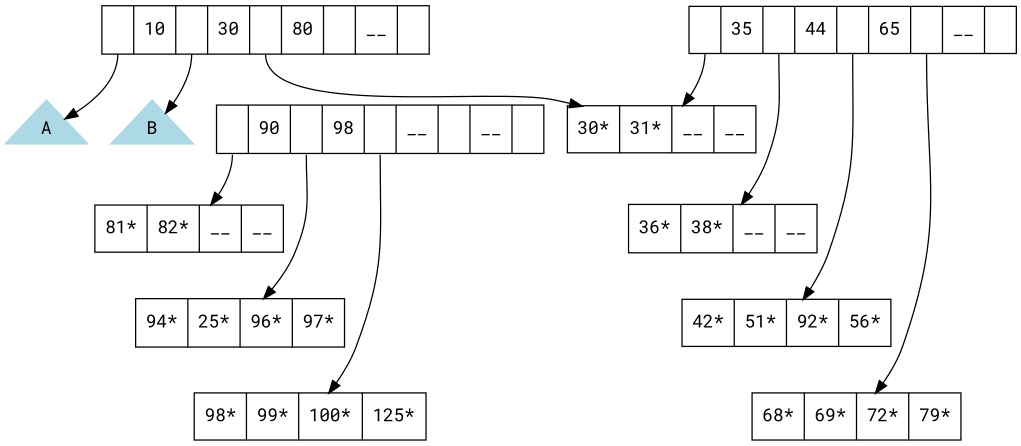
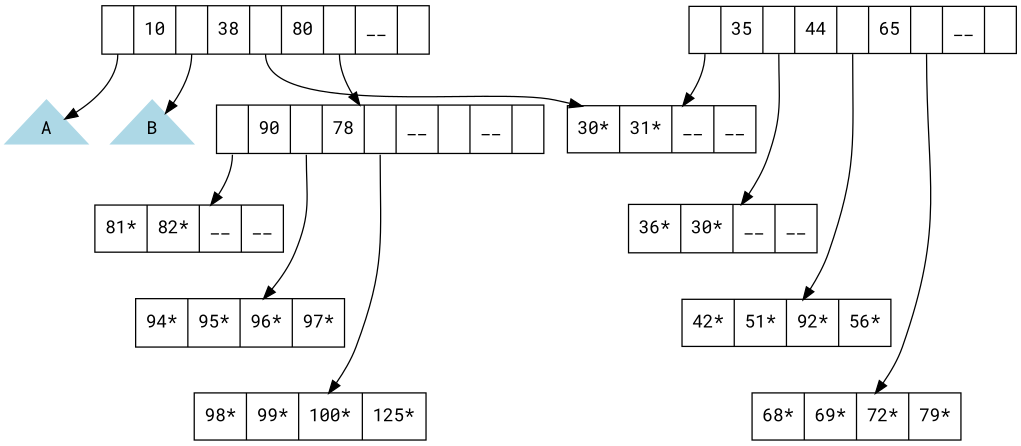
node "10": text "30" -> "38"
edge "10" -> "90": added
node "90": text "98" -> "78"
node "36*": text "38*" -> "30*"
node "94*": text "25*" -> "95*"
